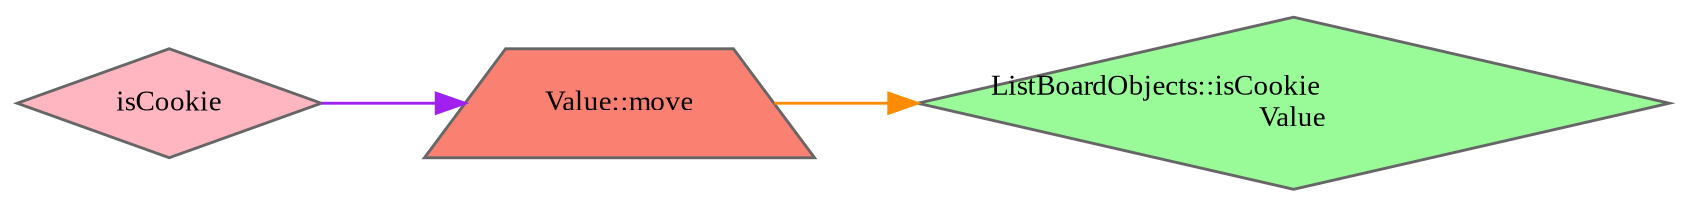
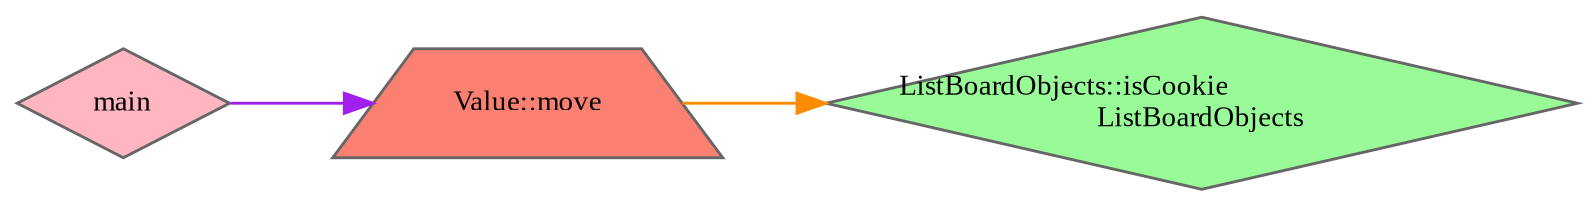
node "isCookie": label "isCookie" -> "main"
node "ListBoardObjects::isCookie Value": label "ListBoardObjects::isCookie Value" -> "ListBoardObjects::isCookie ListBoardObjects"
